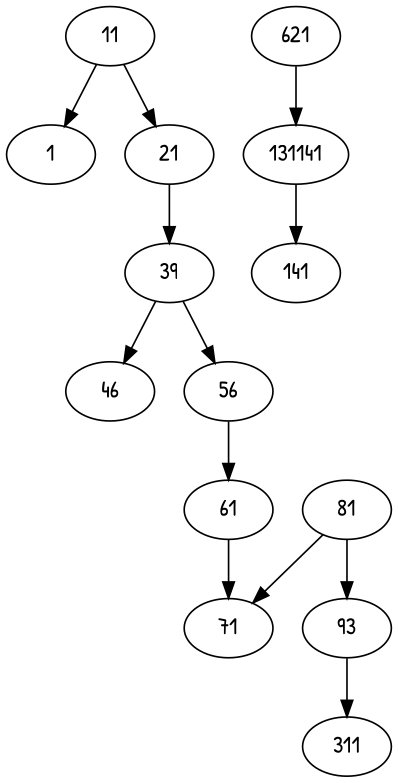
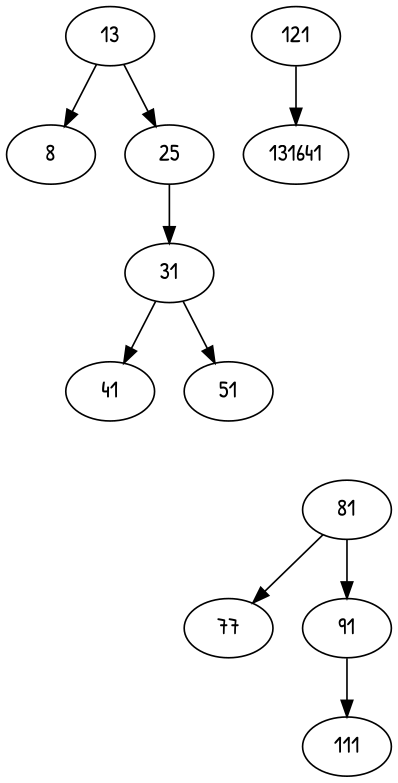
node "11": label "11" -> "13"
node "621": label "621" -> "121"
node "1": label "1" -> "8"
node "21": label "21" -> "25"
node "131141": label "131141" -> "131641"
node "39": label "39" -> "31"
node "141": removed
node "46": label "46" -> "41"
node "56": label "56" -> "51"
node "61": removed
node "71": label "71" -> "77"
node "93": label "93" -> "91"
node "311": label "311" -> "111"
